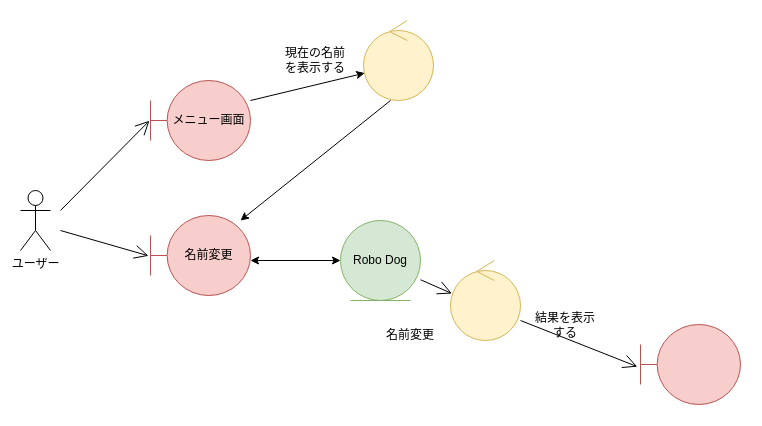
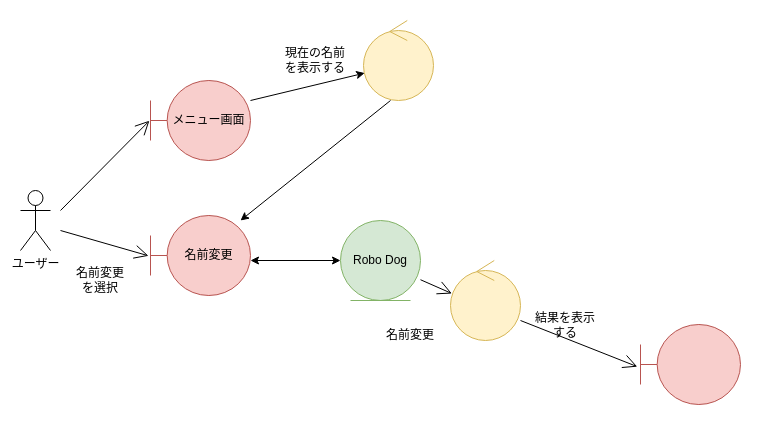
node "名前変更を選択": added
